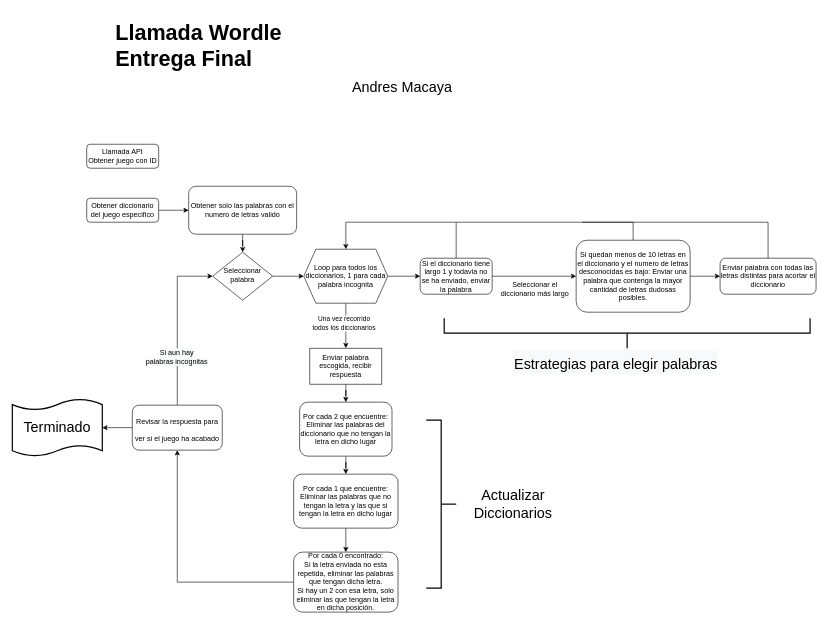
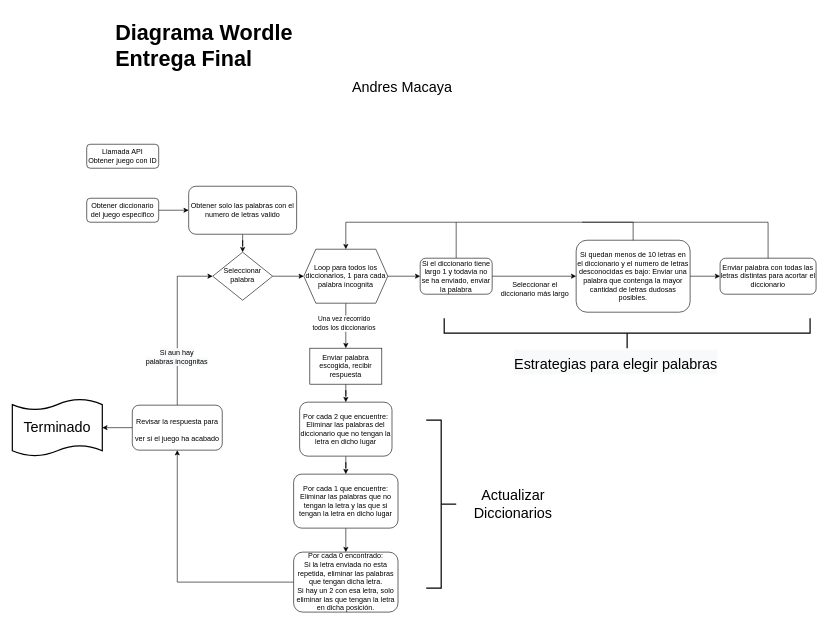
node "Llamada Wordle Entrega Final": label "Llamada Wordle Entrega Final" -> "Diagrama Wordle Entrega Final"
